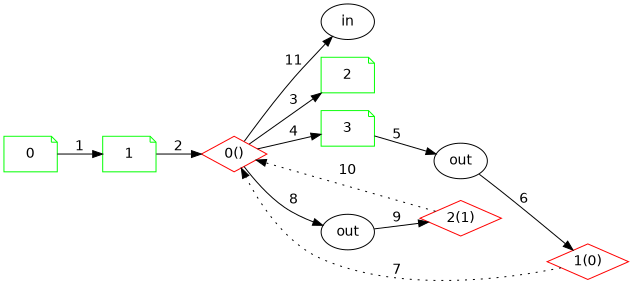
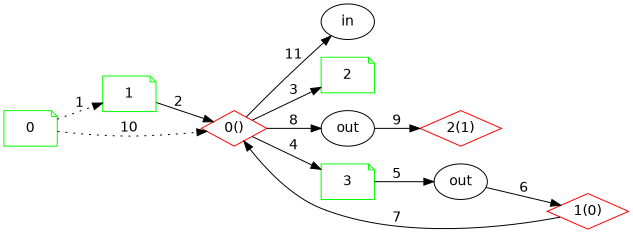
edge "0" -> "1": style solid -> dotted
edge "2(1)" -> "0()": now "0" -> "0()"
edge "1(0)" -> "0()": style dotted -> solid
